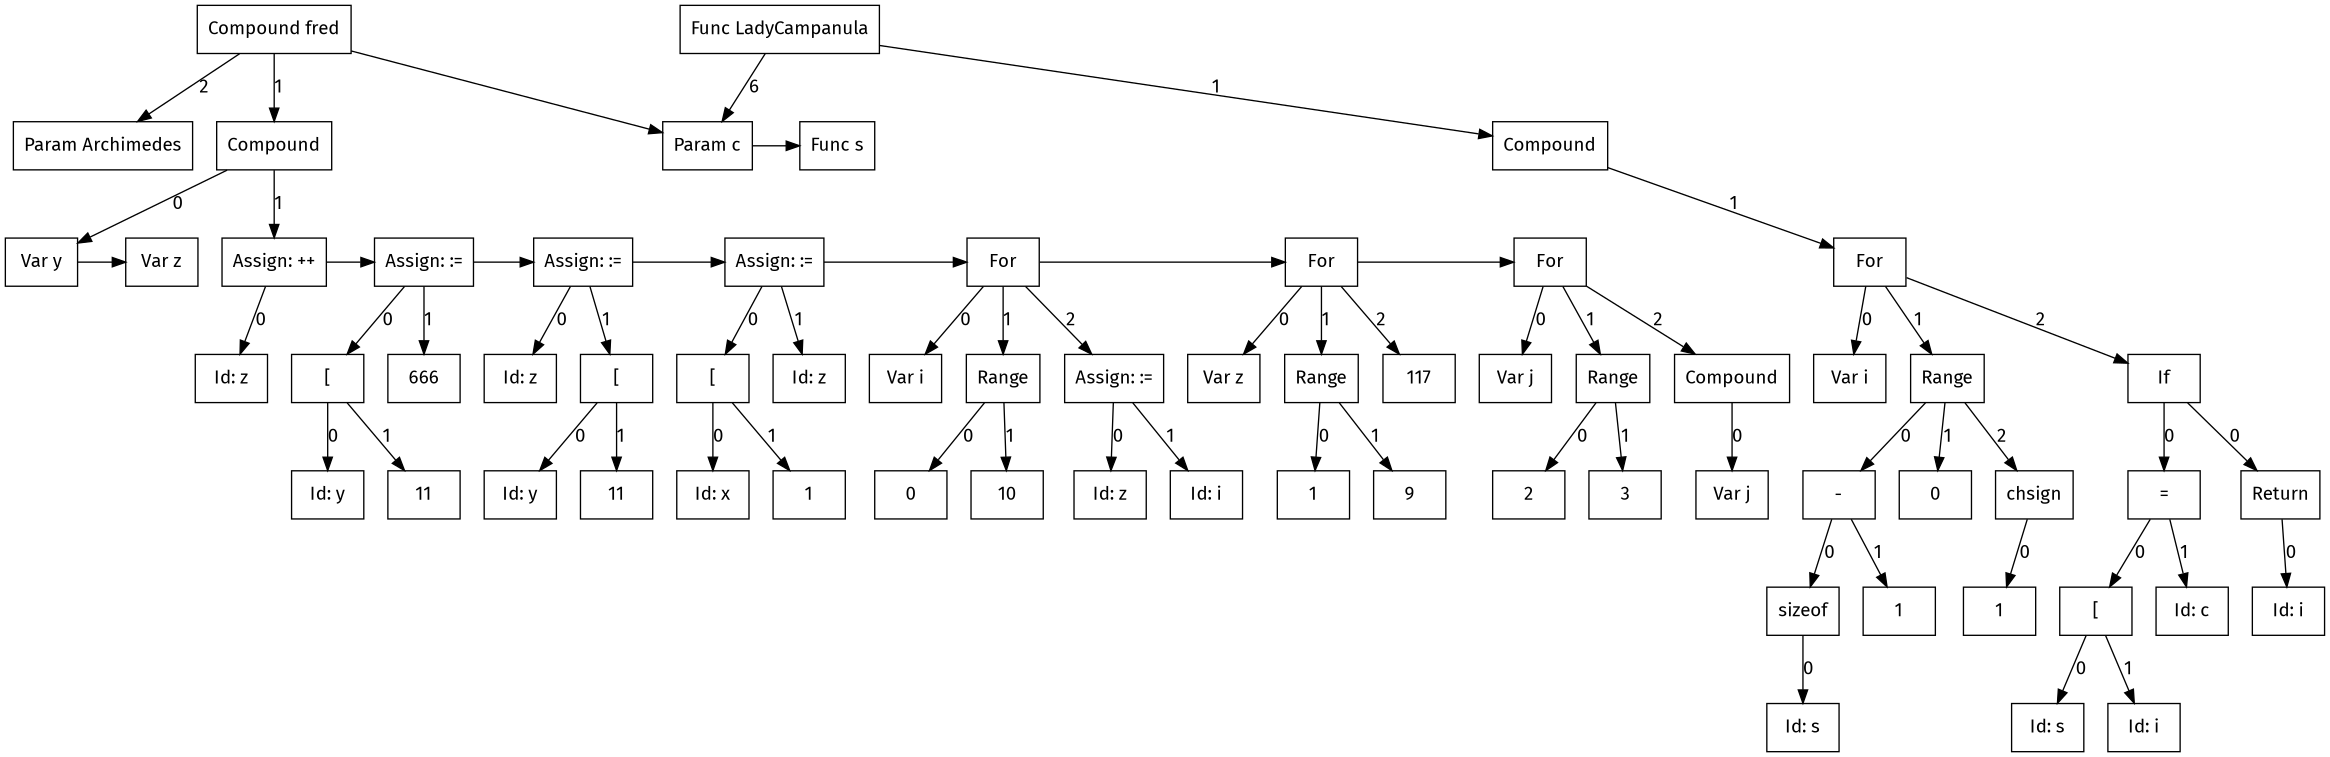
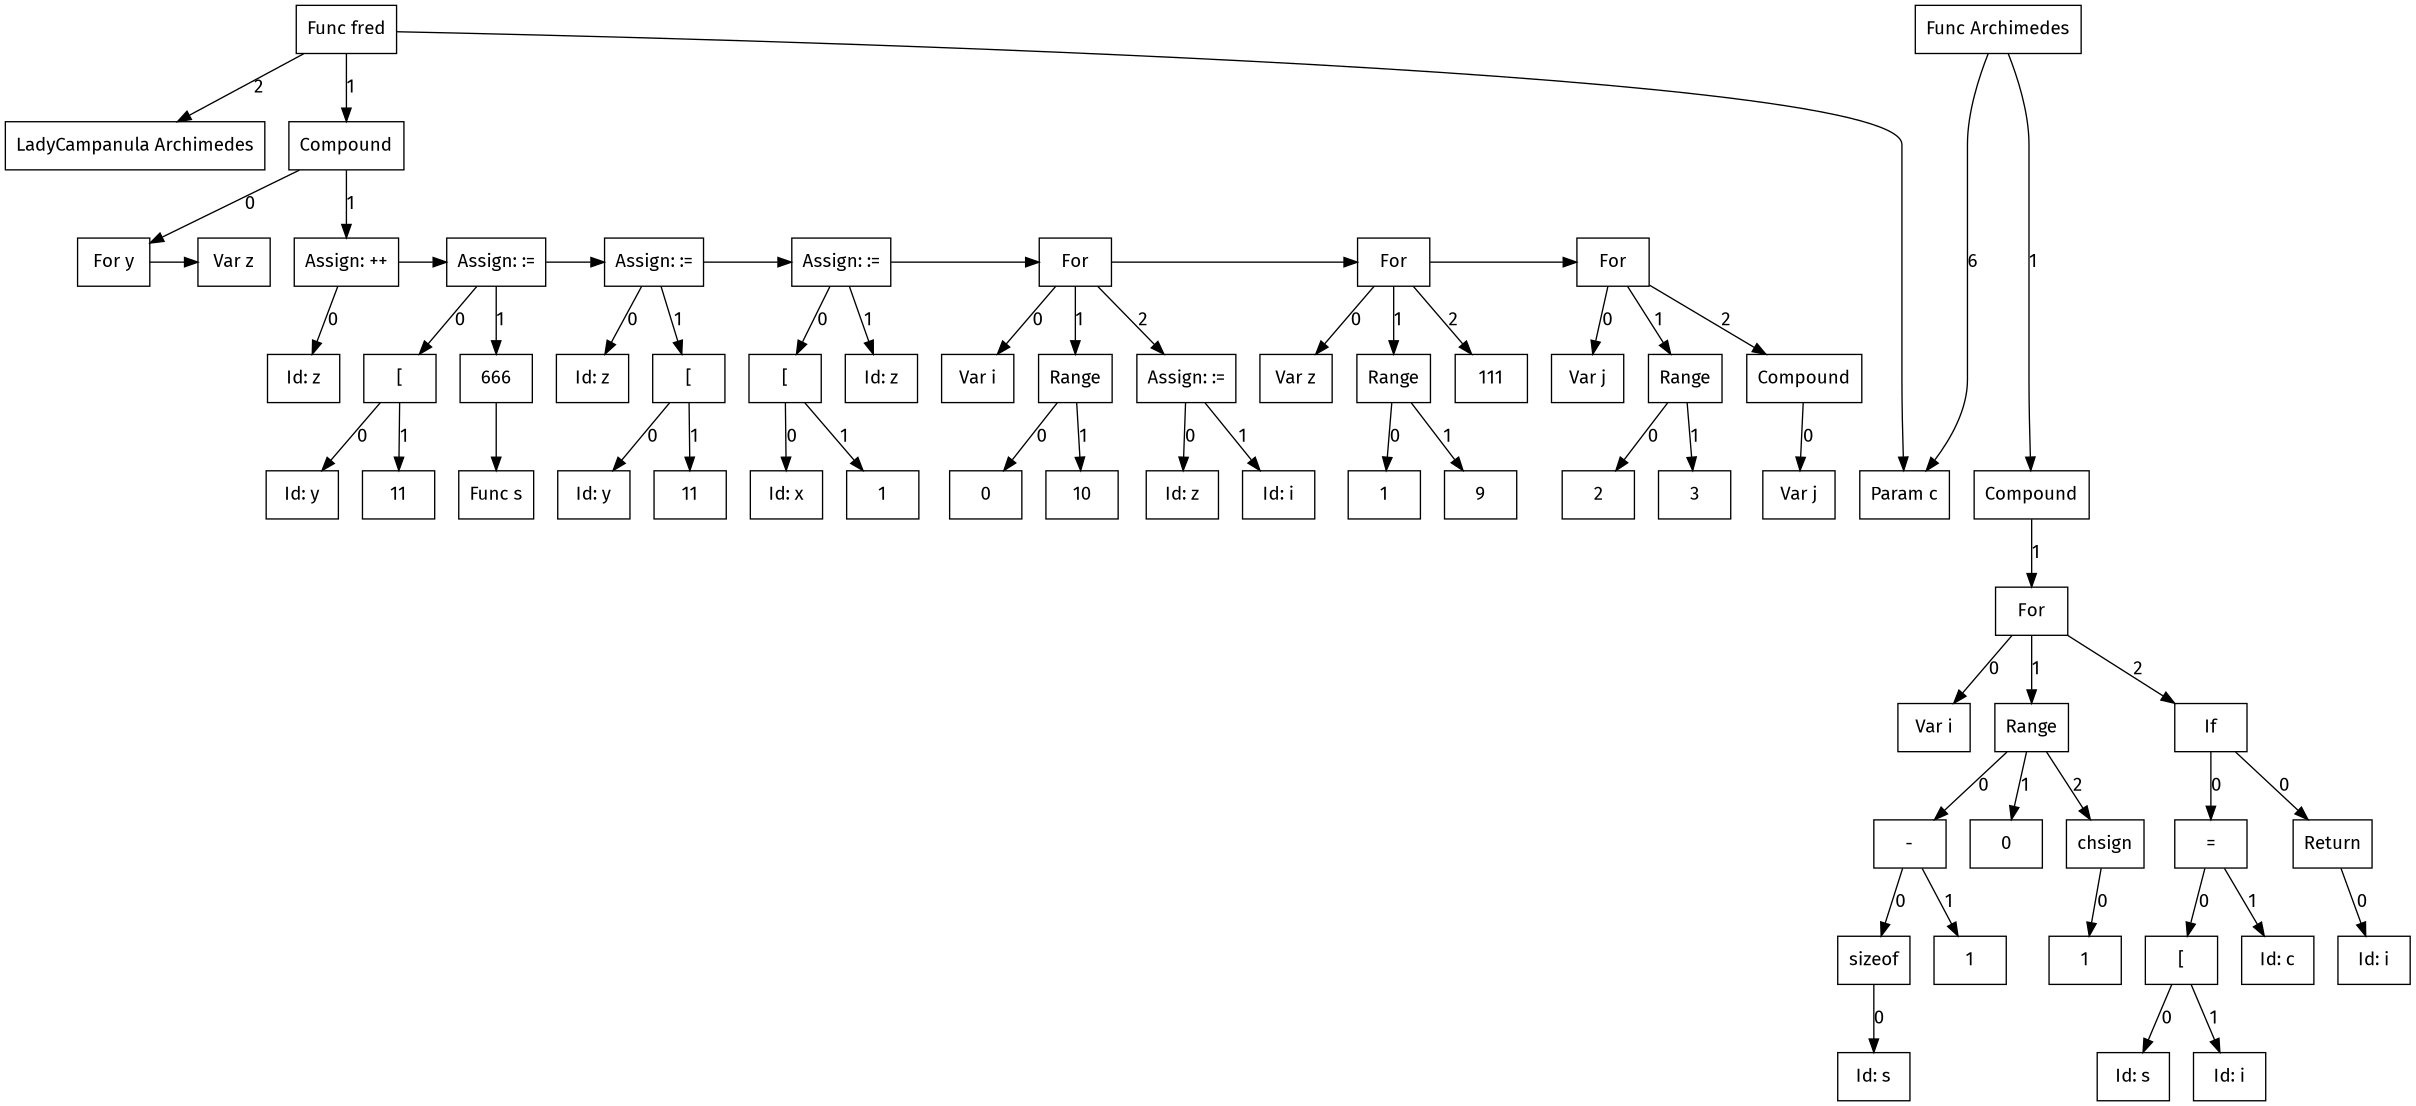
node "Compound fred": label "Compound fred" -> "Func fred"
node "Func LadyCampanula": label "Func LadyCampanula" -> "Func Archimedes"
node "Param Archimedes": label "Param Archimedes" -> "LadyCampanula Archimedes"
edge "Param c" -> "Func s": now "666" -> "Func s"
node "Var y": label "Var y" -> "For y"
node "117": label "117" -> "111"
